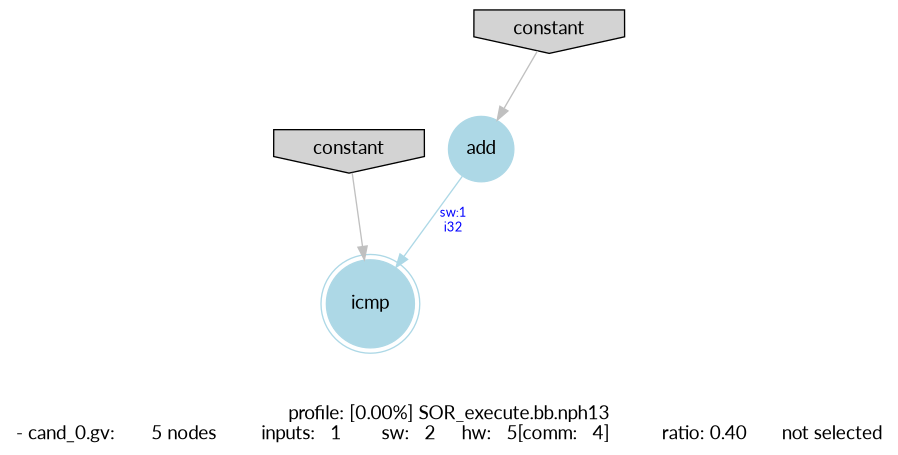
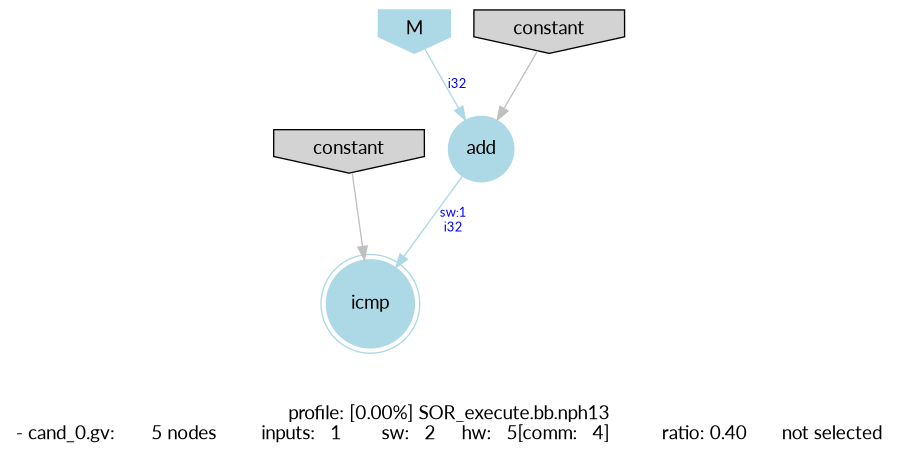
node "M": added
